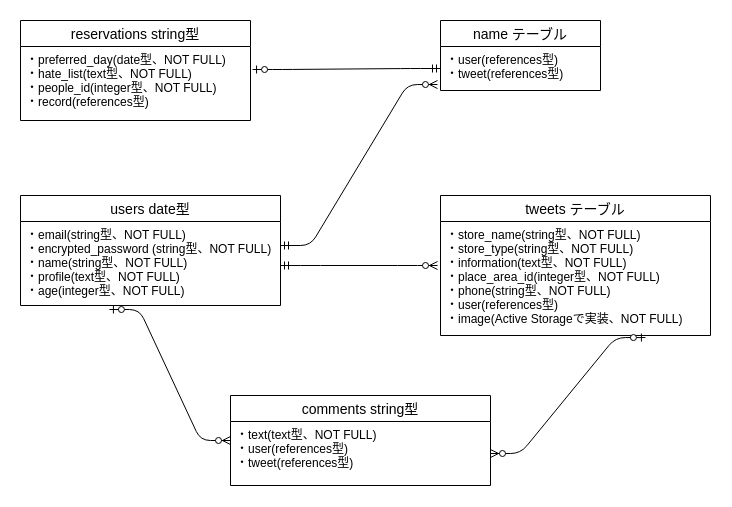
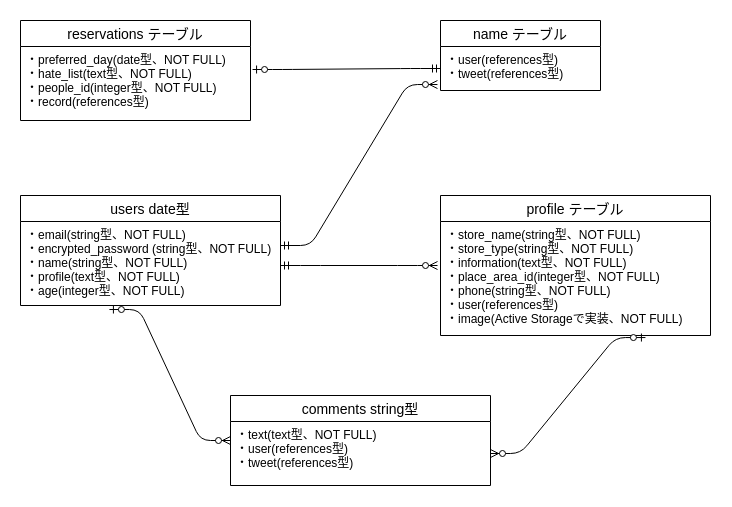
node "reservations string型": label "reservations string型" -> "reservations テーブル"
node "tweets テーブル": label "tweets テーブル" -> "profile テーブル"
